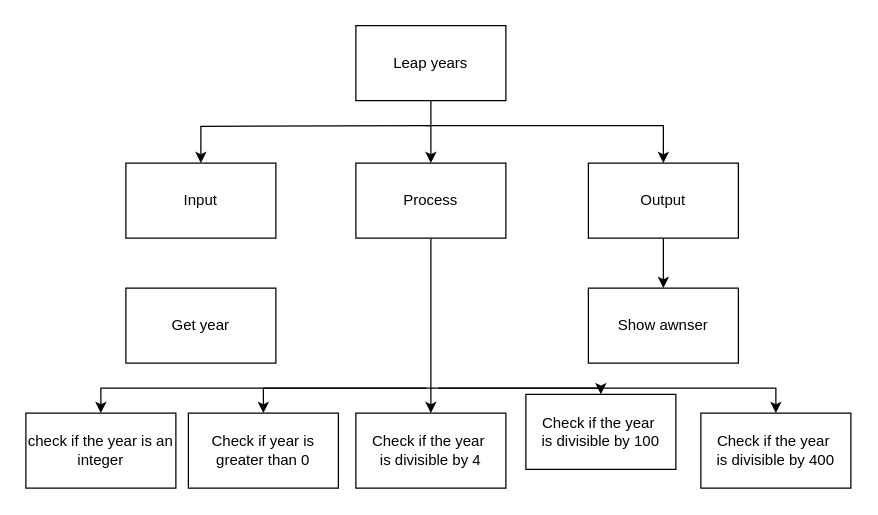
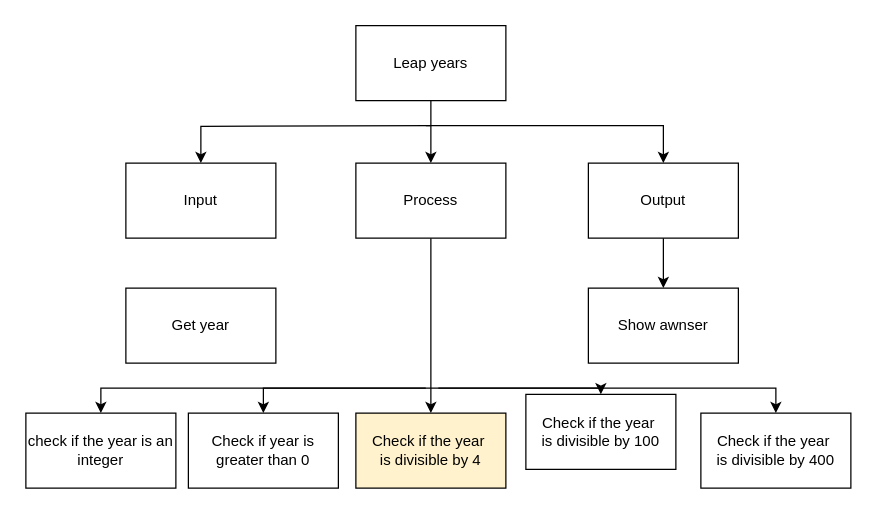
node "Check if the year is divisible by 4": fillcolor #ffffff -> #fff2cc
